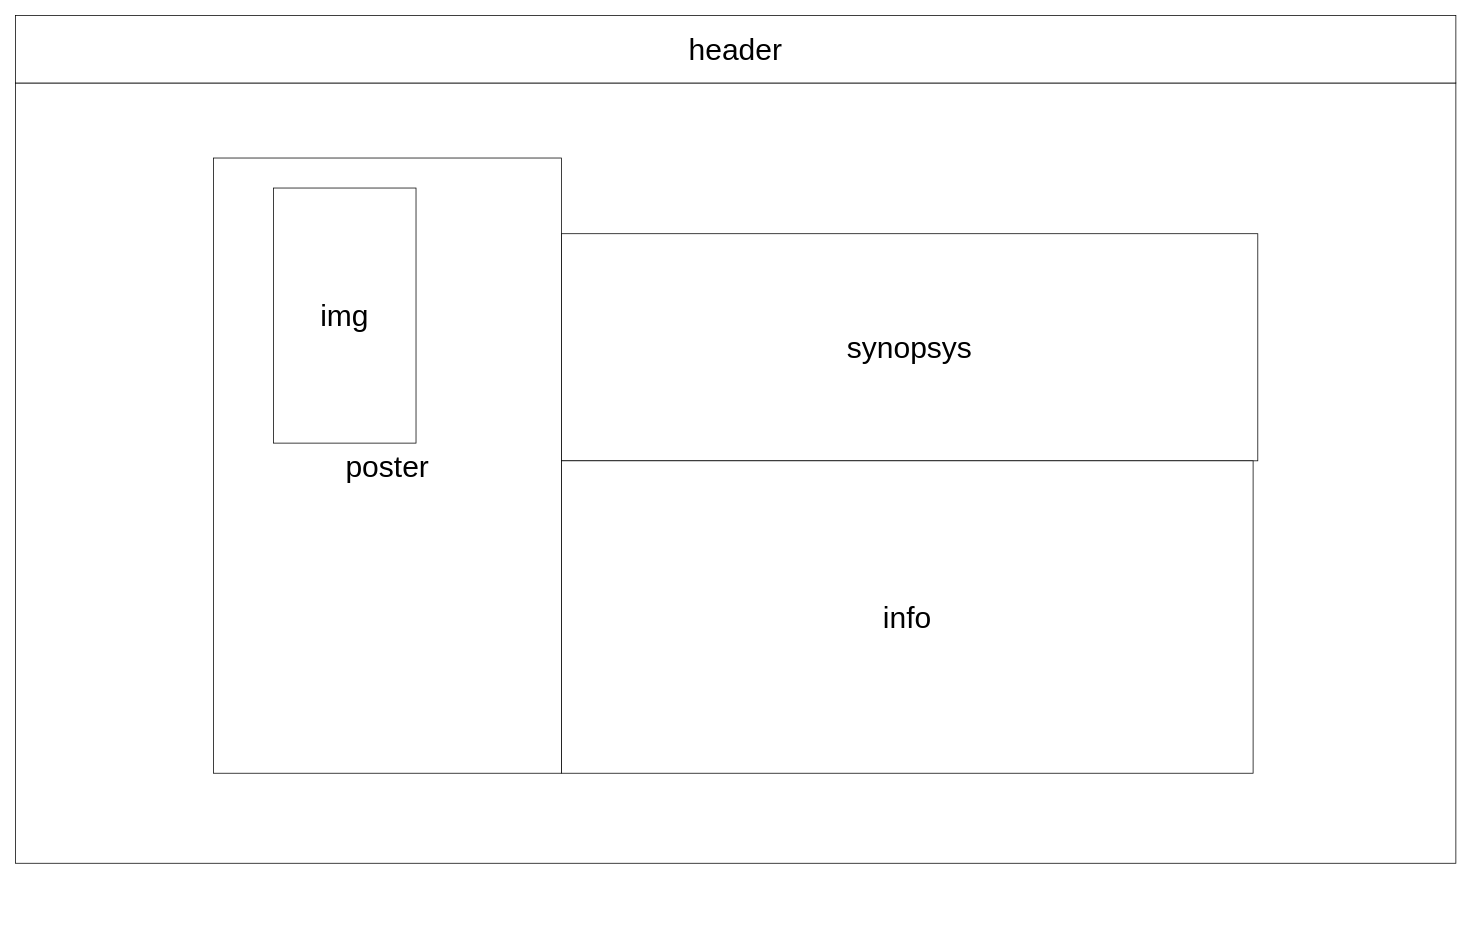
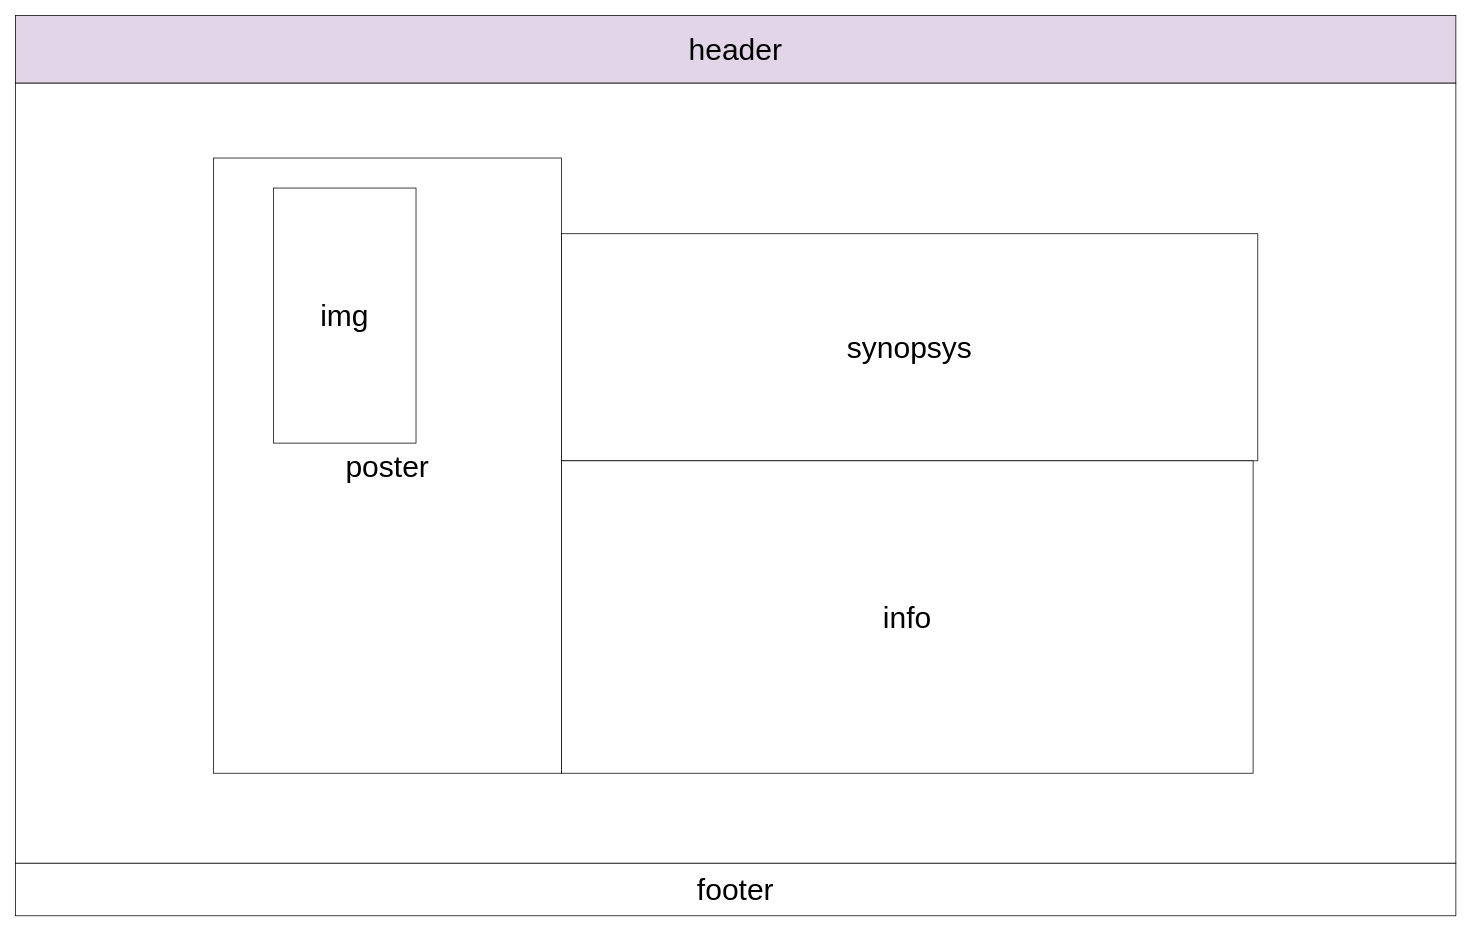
node "header": fillcolor #ffffff -> #e1d5e7
node "footer": added
